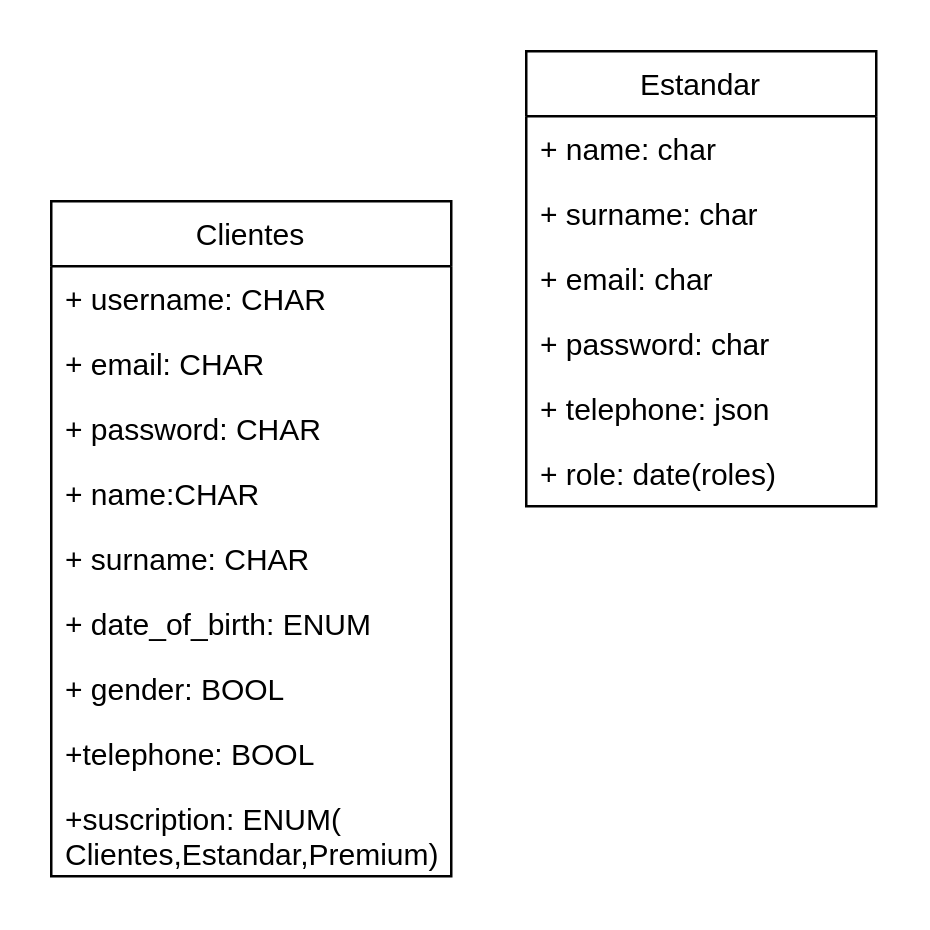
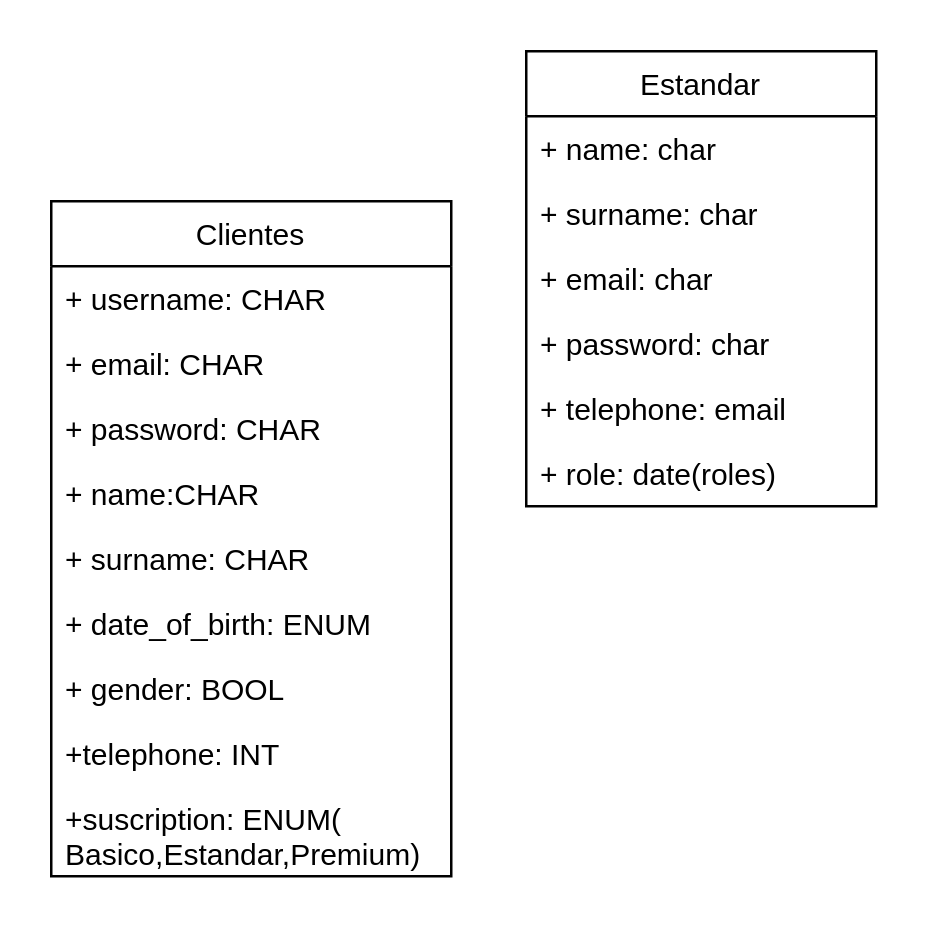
node "+ telephone: json": label "+ telephone: json" -> "+ telephone: email"
node "+telephone: BOOL": label "+telephone: BOOL" -> "+telephone: INT"
node "+suscription: ENUM( Clientes,Estandar,Premium)": label "+suscription: ENUM( Clientes,Estandar,Premium)" -> "+suscription: ENUM( Basico,Estandar,Premium)"
